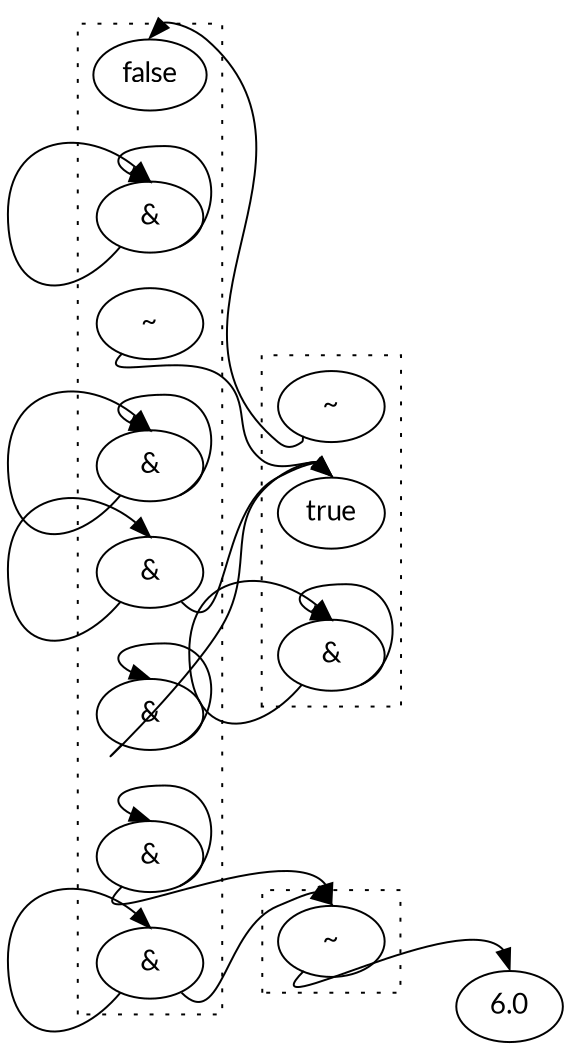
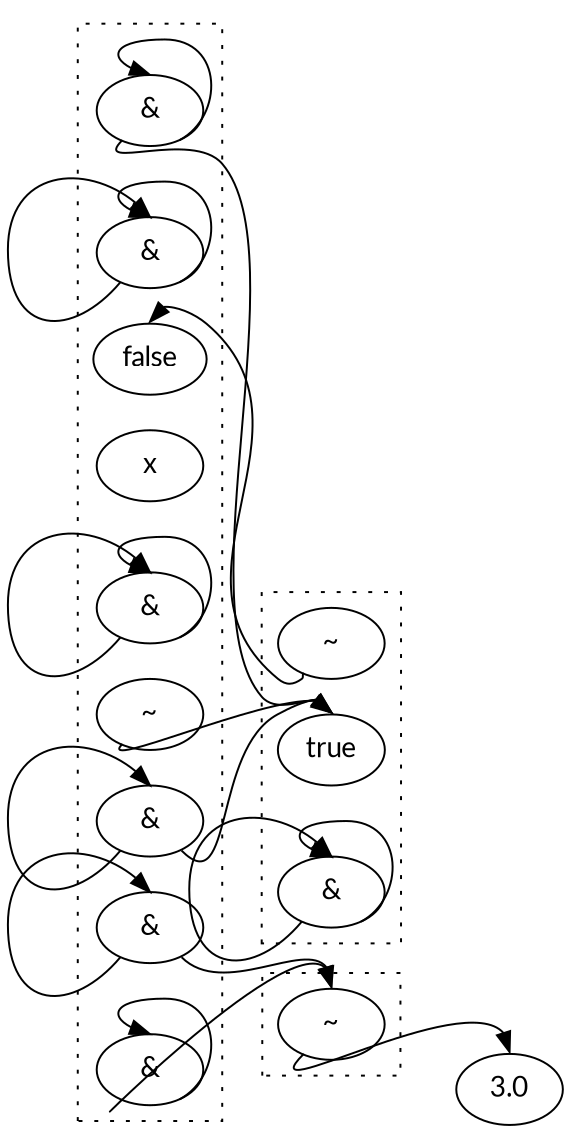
node "x": added
node "6.0": label "6.0" -> "3.0"
